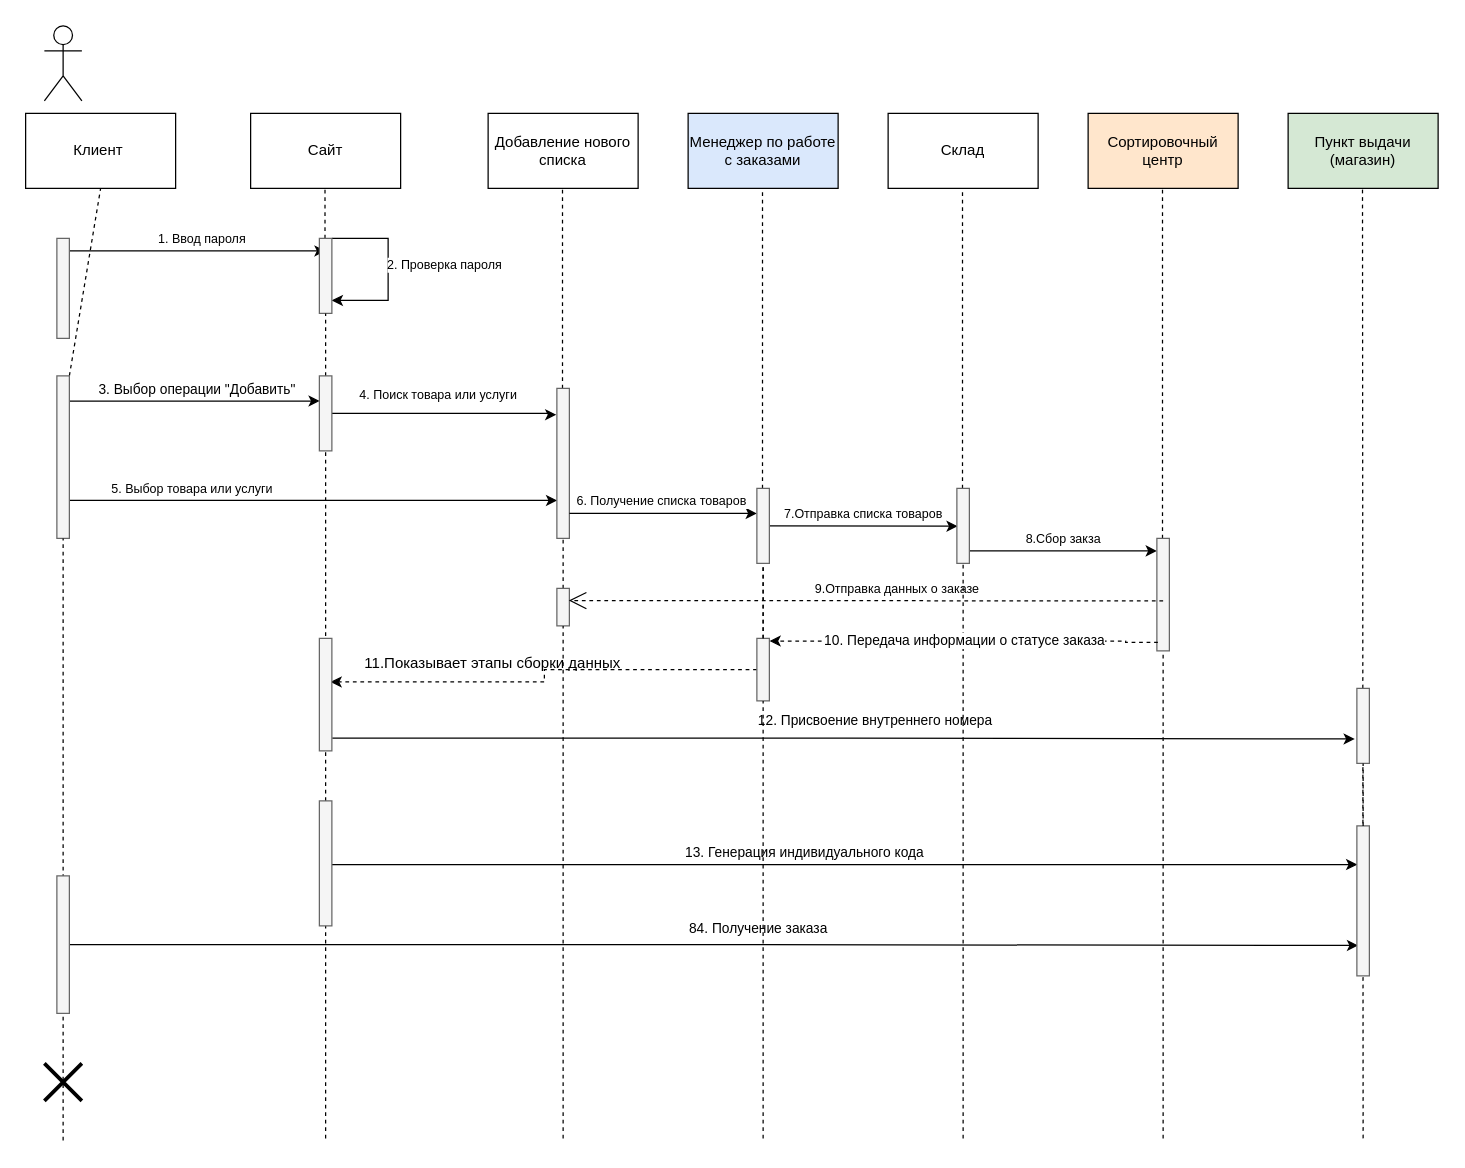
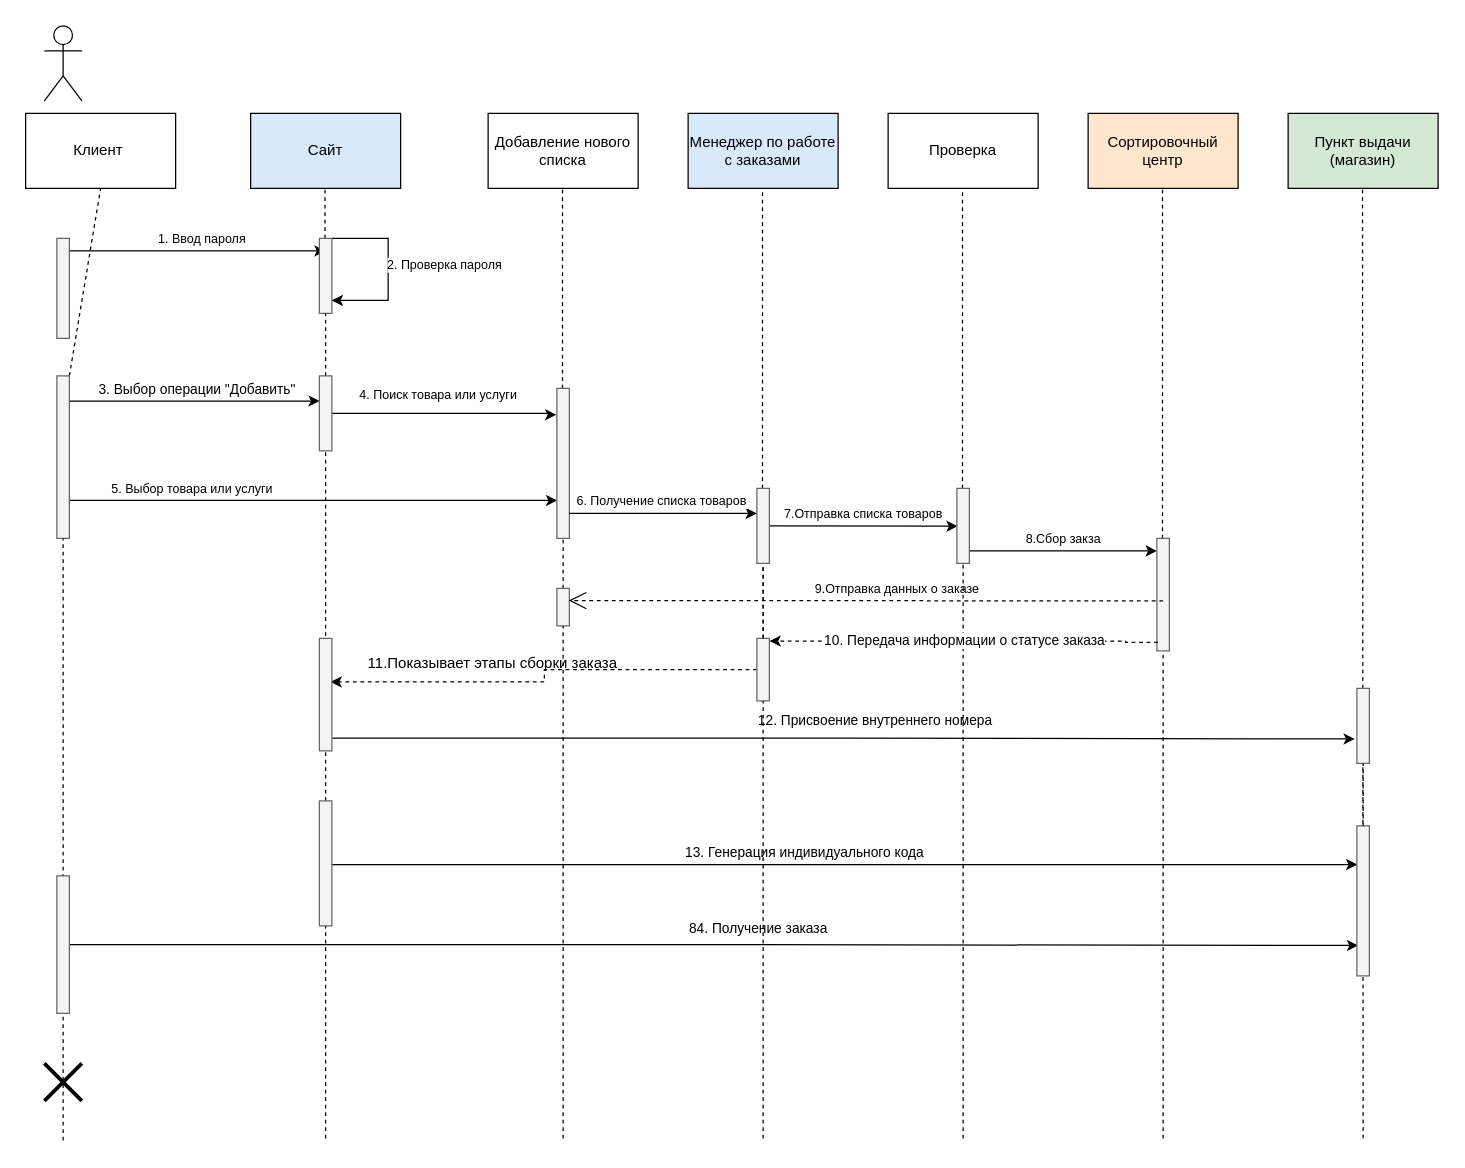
node "Сайт": fillcolor #ffffff -> #dae8fc
node "Склад": label "Склад" -> "Проверка"
node "11.Показывает этапы сборки данных": label "11.Показывает этапы сборки данных" -> "11.Показывает этапы сборки заказа"
